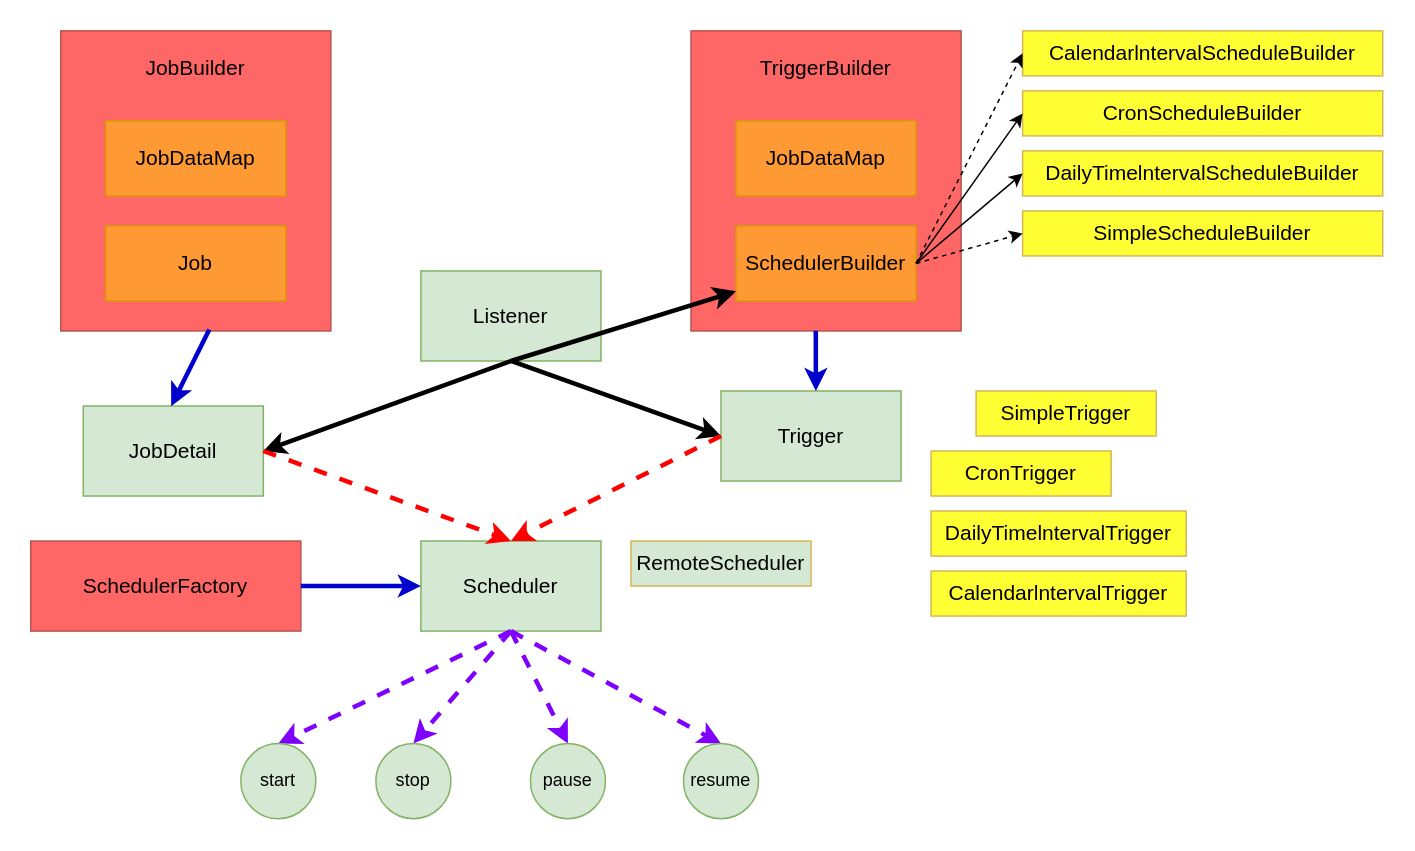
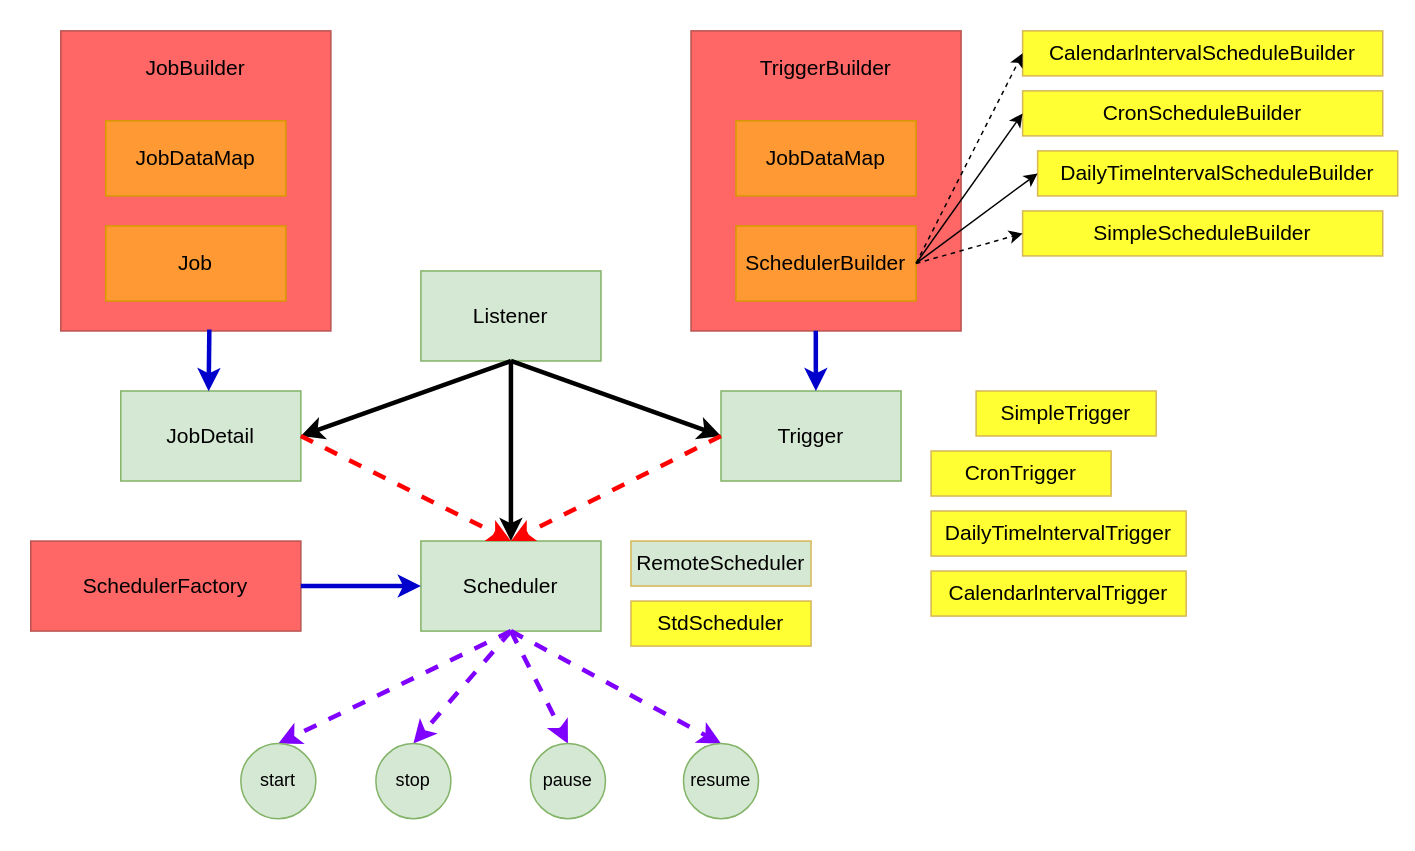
node "DailyTimelntervalScheduleBuilder": moved (1202, 173) -> (1217, 173)
edge "Listener" -> "SchedulerBuilder": now "Listener" -> "Scheduler"
node "JobDetail": moved (173, 451) -> (211, 436)
node "StdScheduler": added
